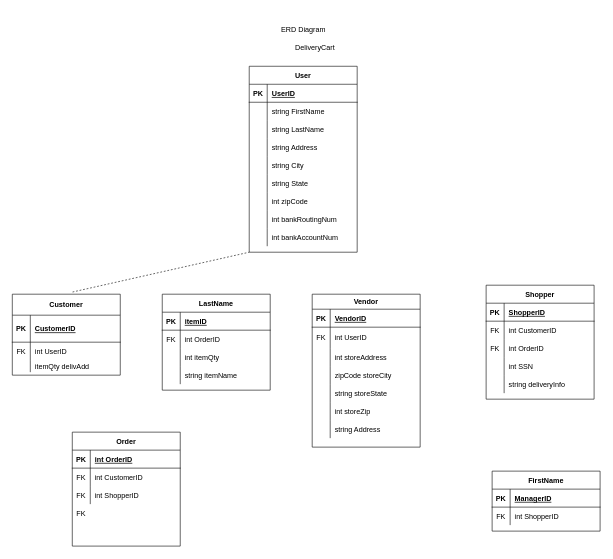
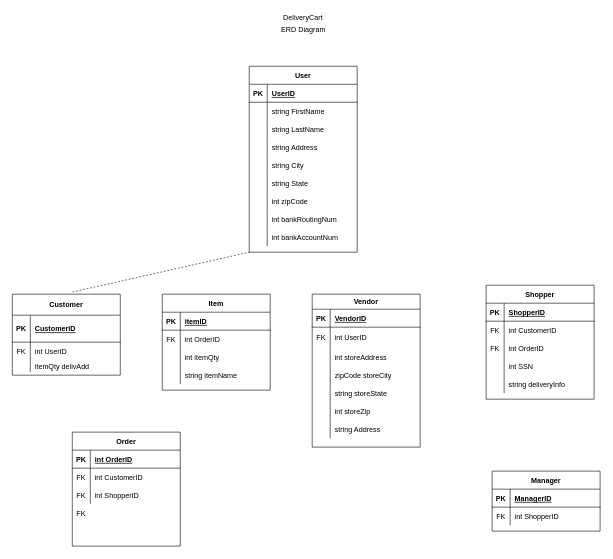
node "DeliveryCart": moved (315, 48) -> (303, 18)
node "LastName": label "LastName" -> "Item"
node "FirstName": label "FirstName" -> "Manager"
